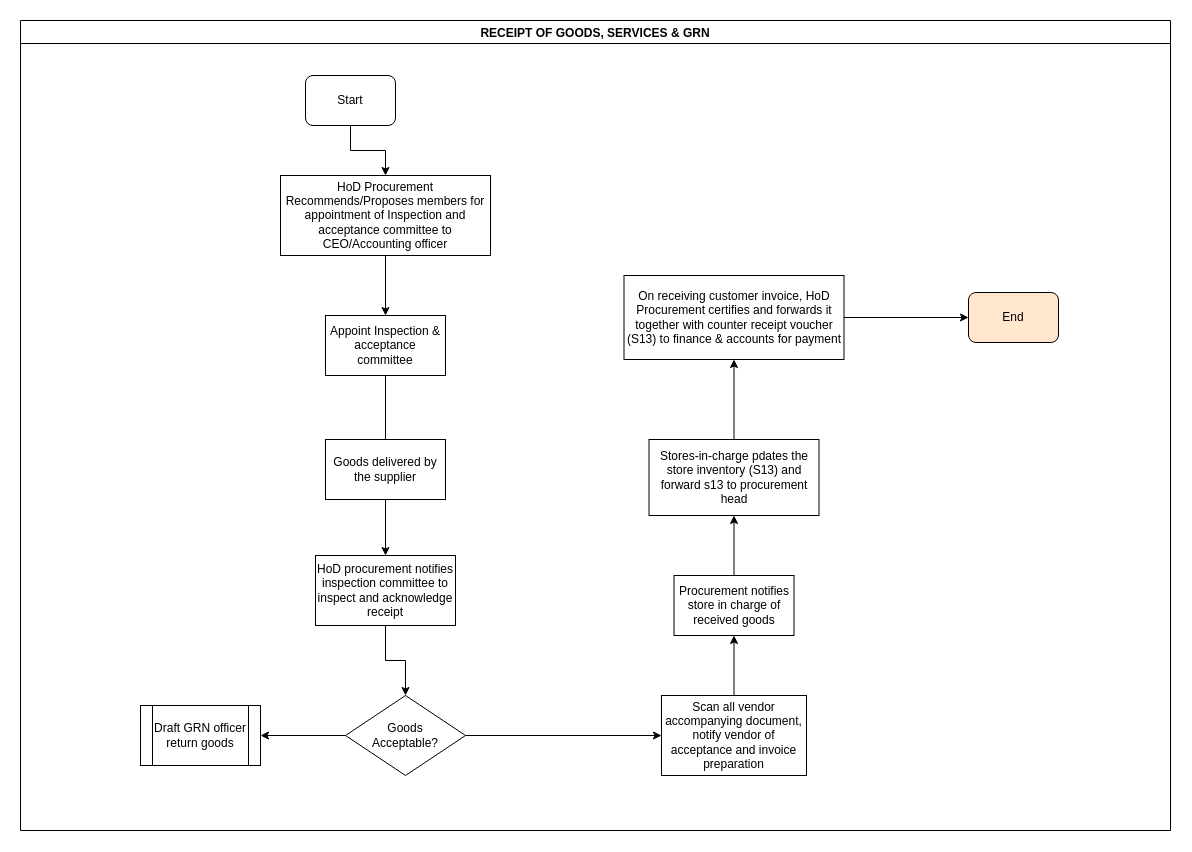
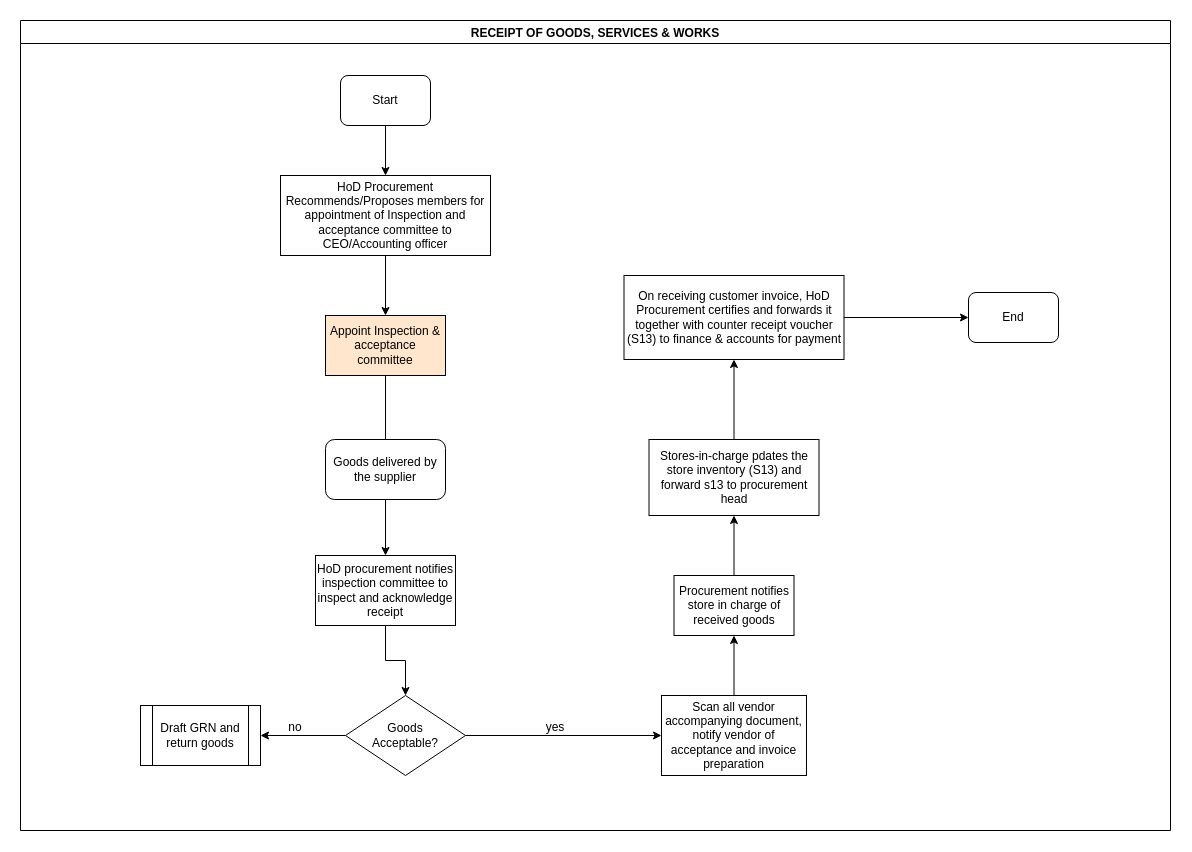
node "RECEIPT OF GOODS, SERVICES & GRN": label "RECEIPT OF GOODS, SERVICES & GRN" -> "RECEIPT OF GOODS, SERVICES & WORKS"
node "Start": moved (351, 101) -> (386, 101)
node "End": fillcolor #ffe6cc -> #ffffff
node "Appoint Inspection & acceptance committee": fillcolor #ffffff -> #ffe6cc
node "Goods delivered by the supplier": shape rectangle -> rounded rectangle
node "no": added
node "yes": added
node "Draft GRN officer return goods": label "Draft GRN officer return goods" -> "Draft GRN and return goods"
